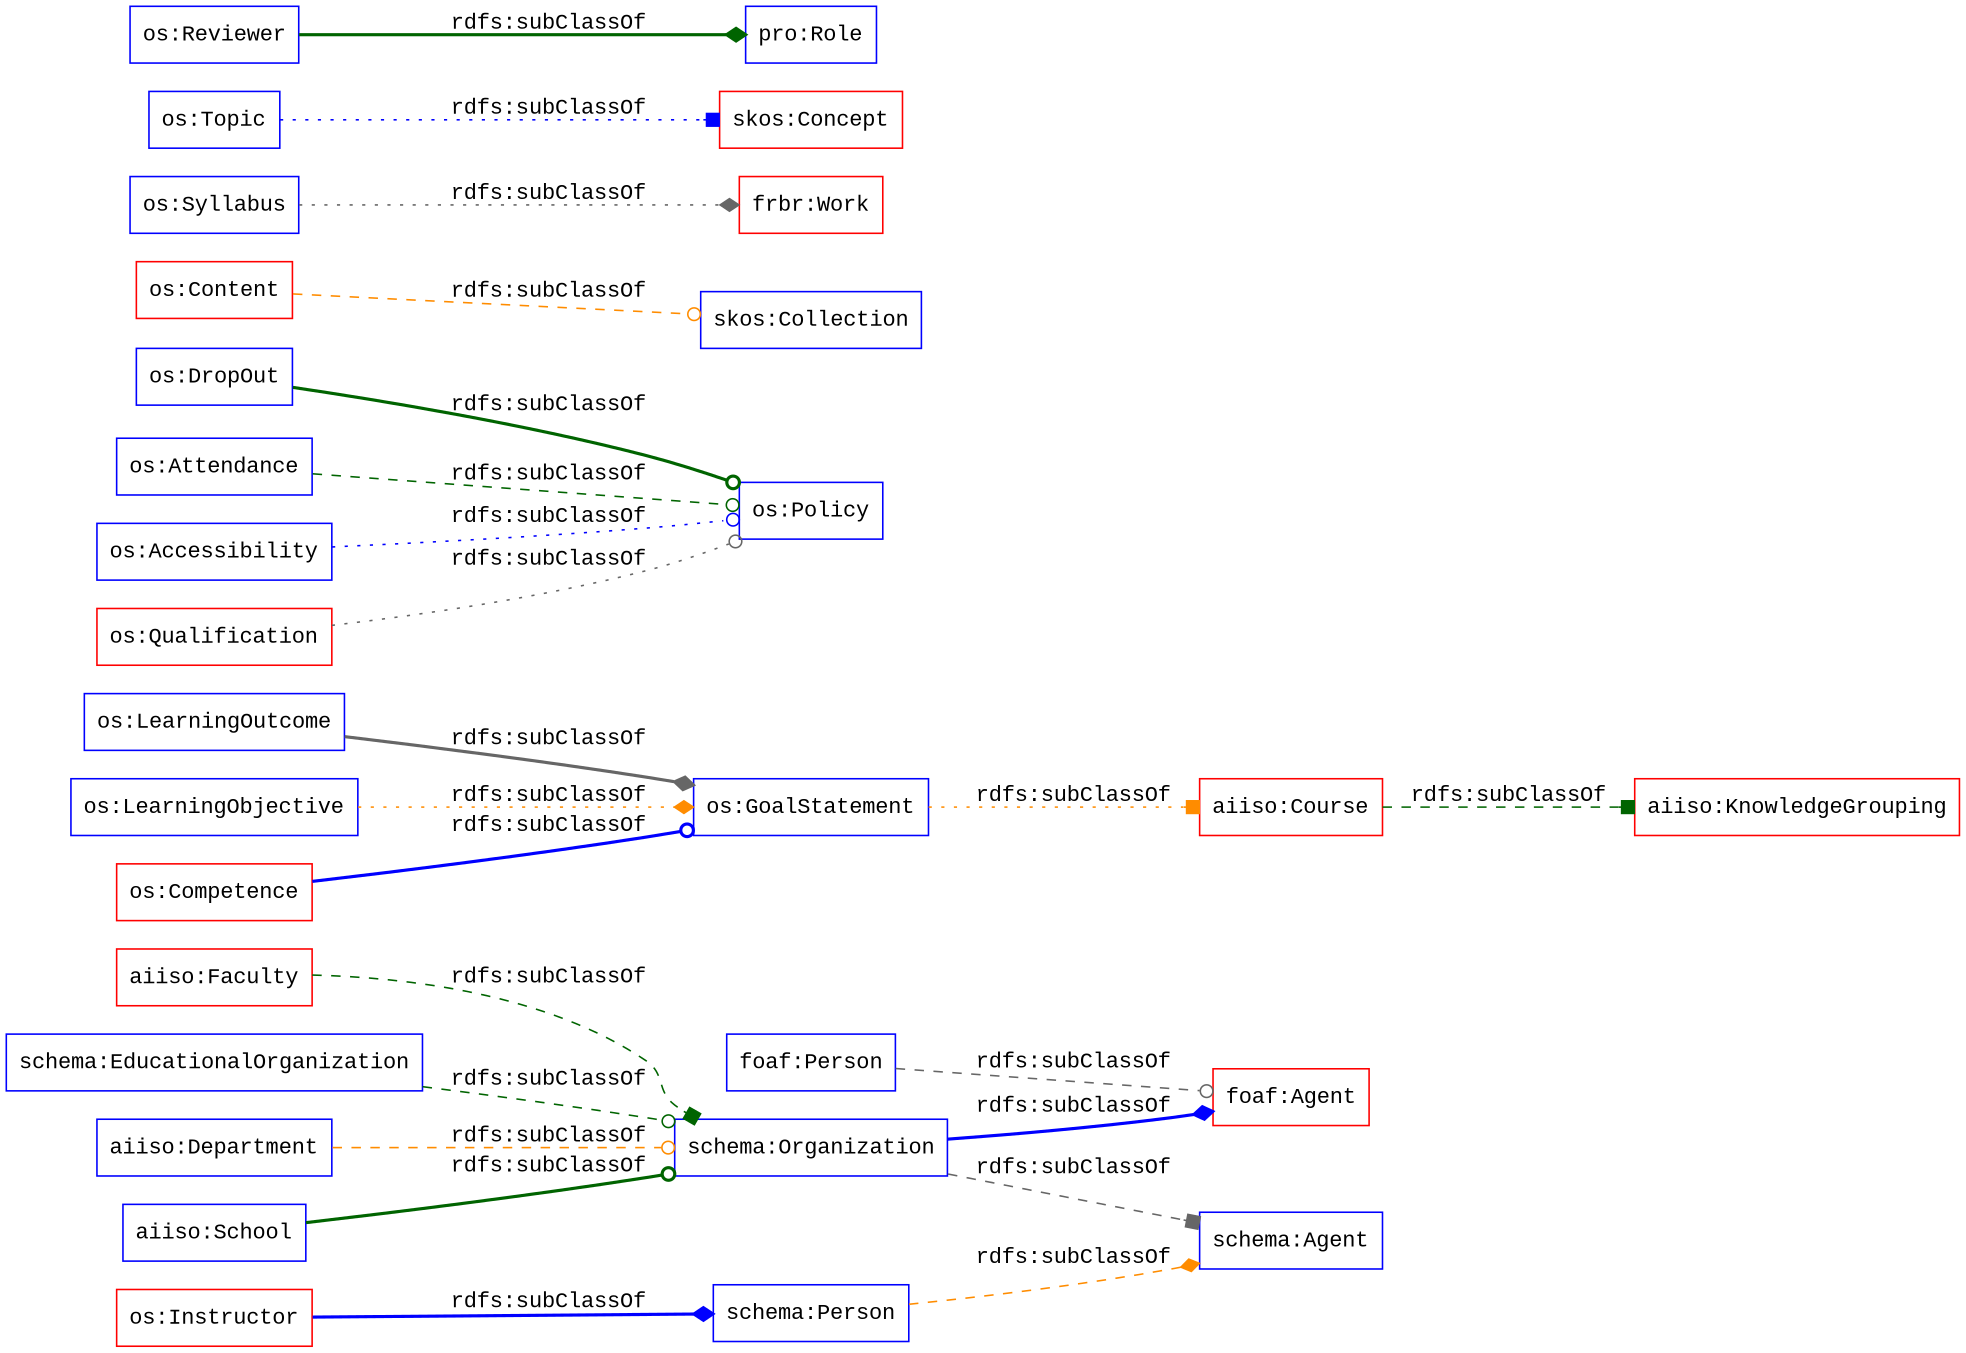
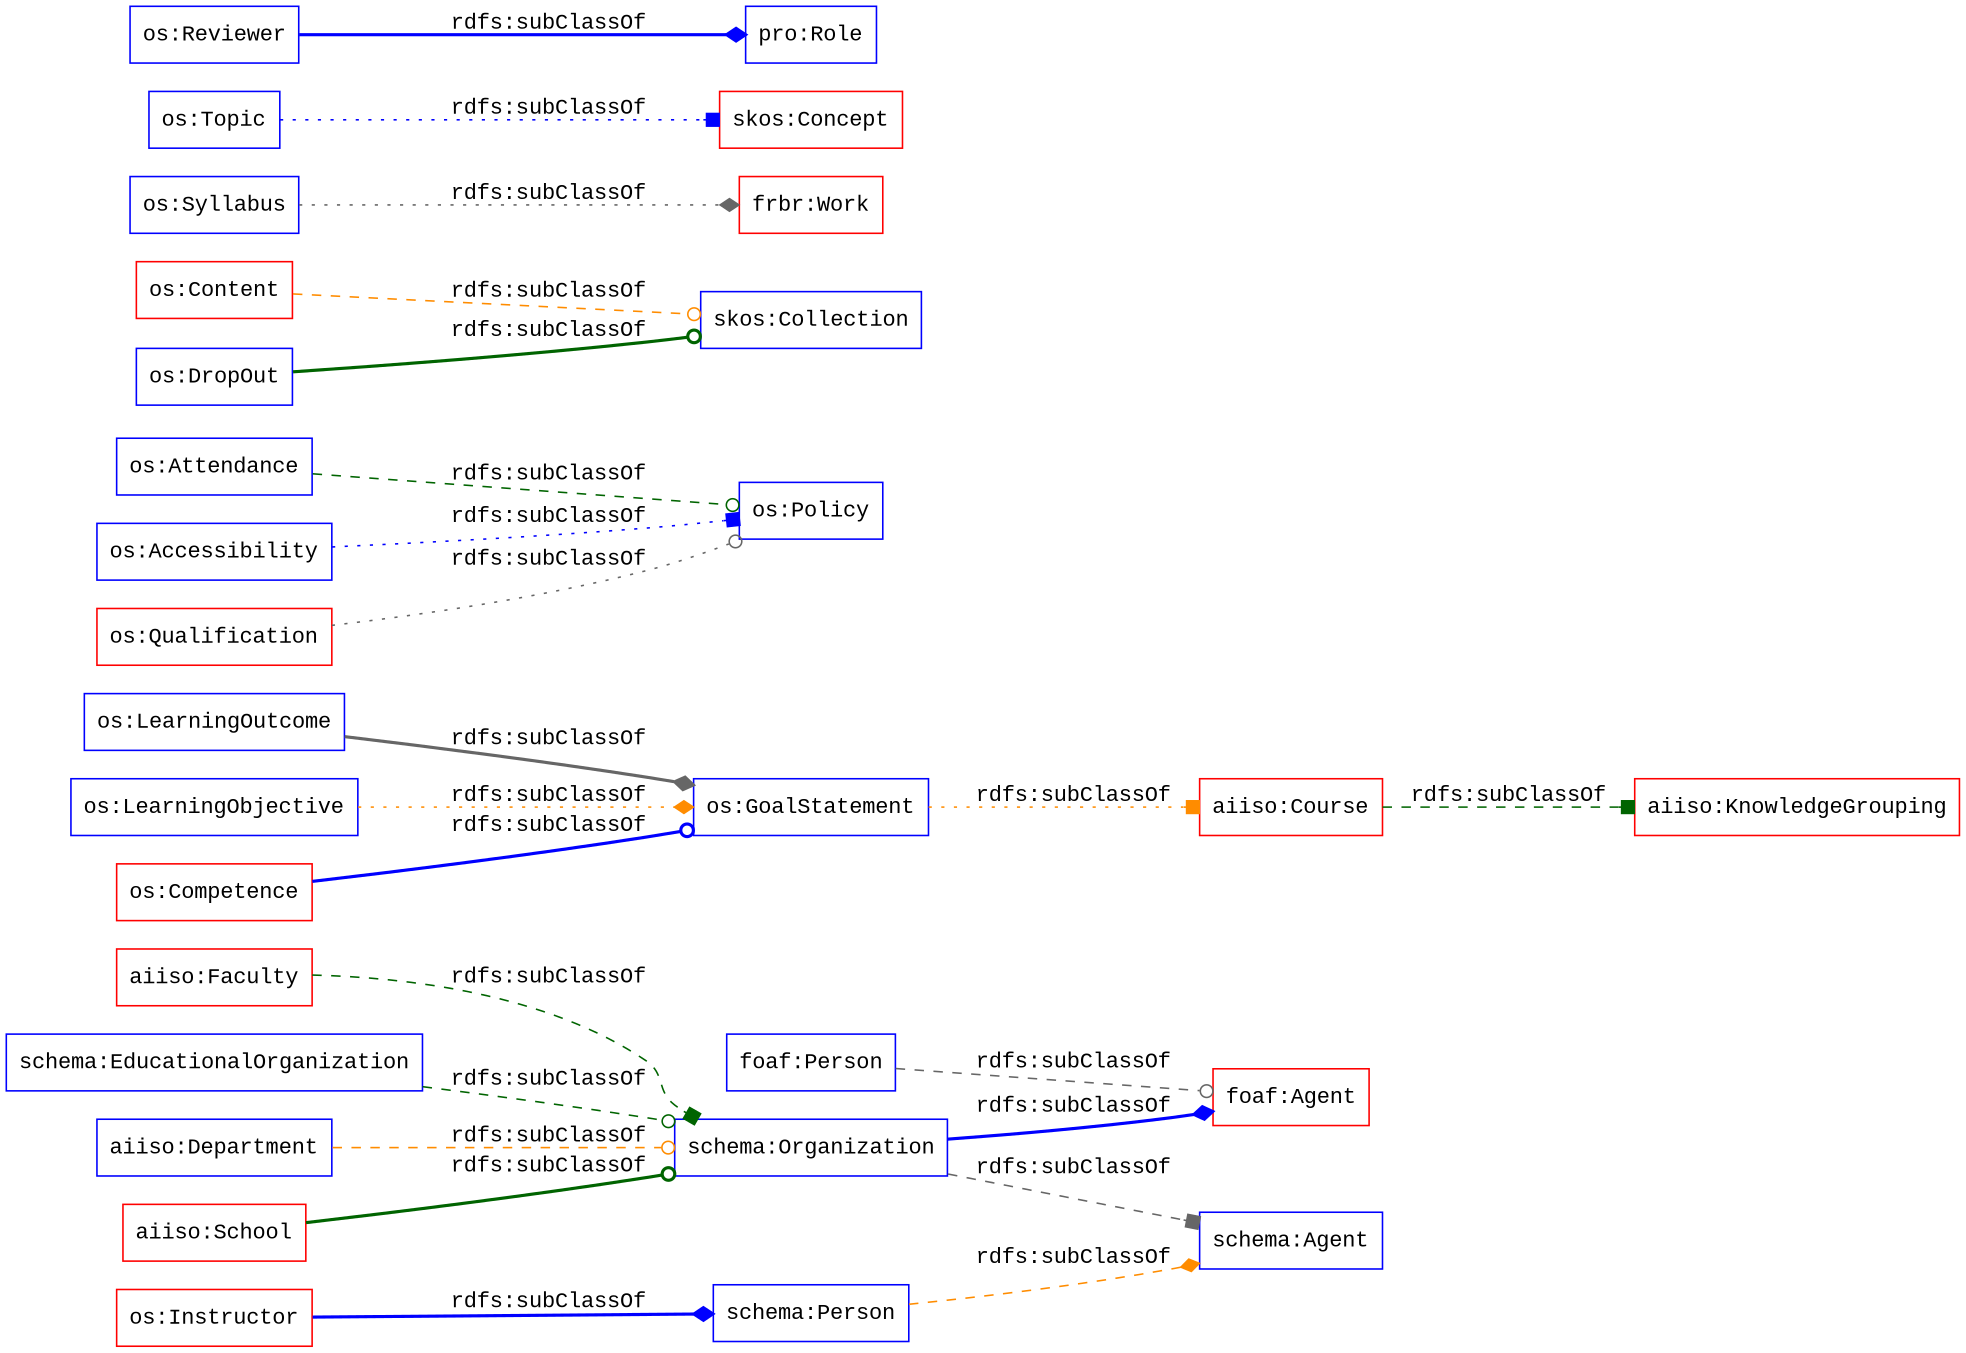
edge "os:Reviewer" -> "pro:Role": color darkgreen -> blue
edge "os:DropOut" -> "os:Policy": now "os:DropOut" -> "skos:Collection"
edge "os:Accessibility" -> "os:Policy": arrowhead odot -> box
node "aiiso:School": color blue -> red
